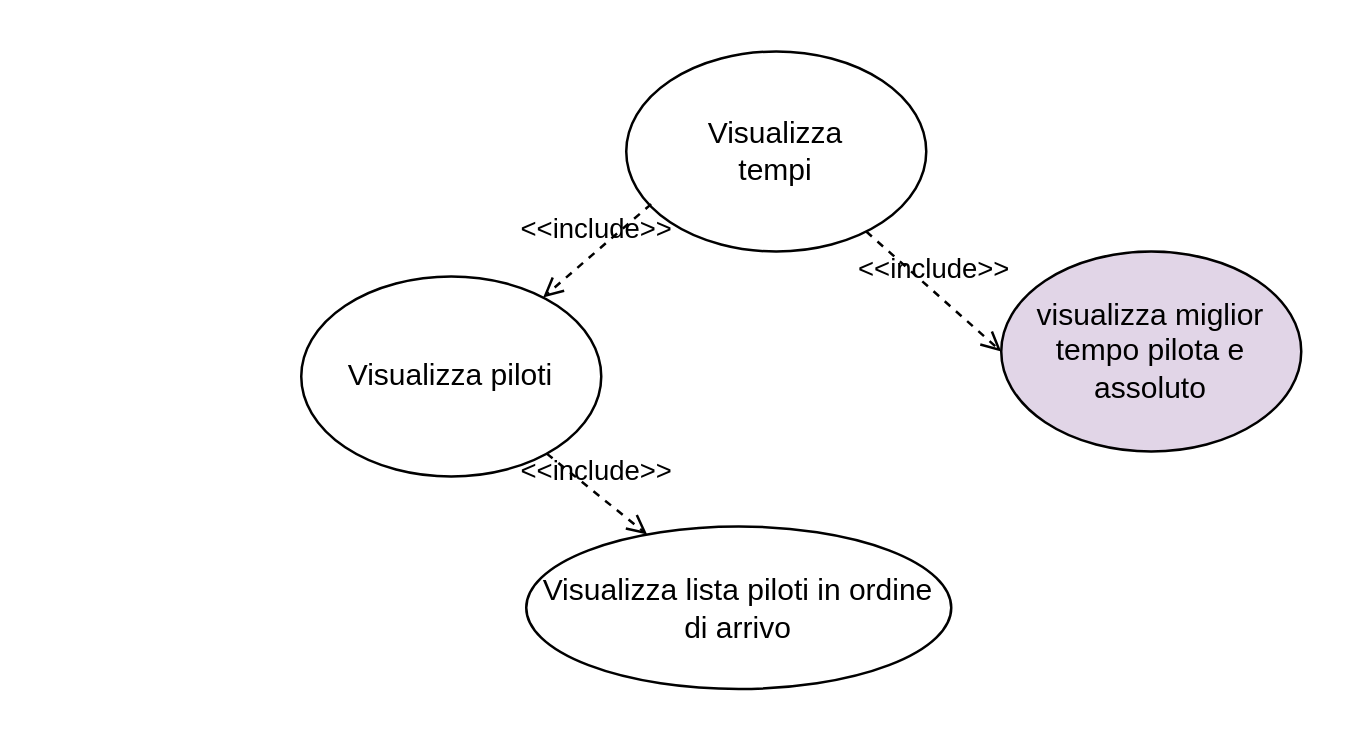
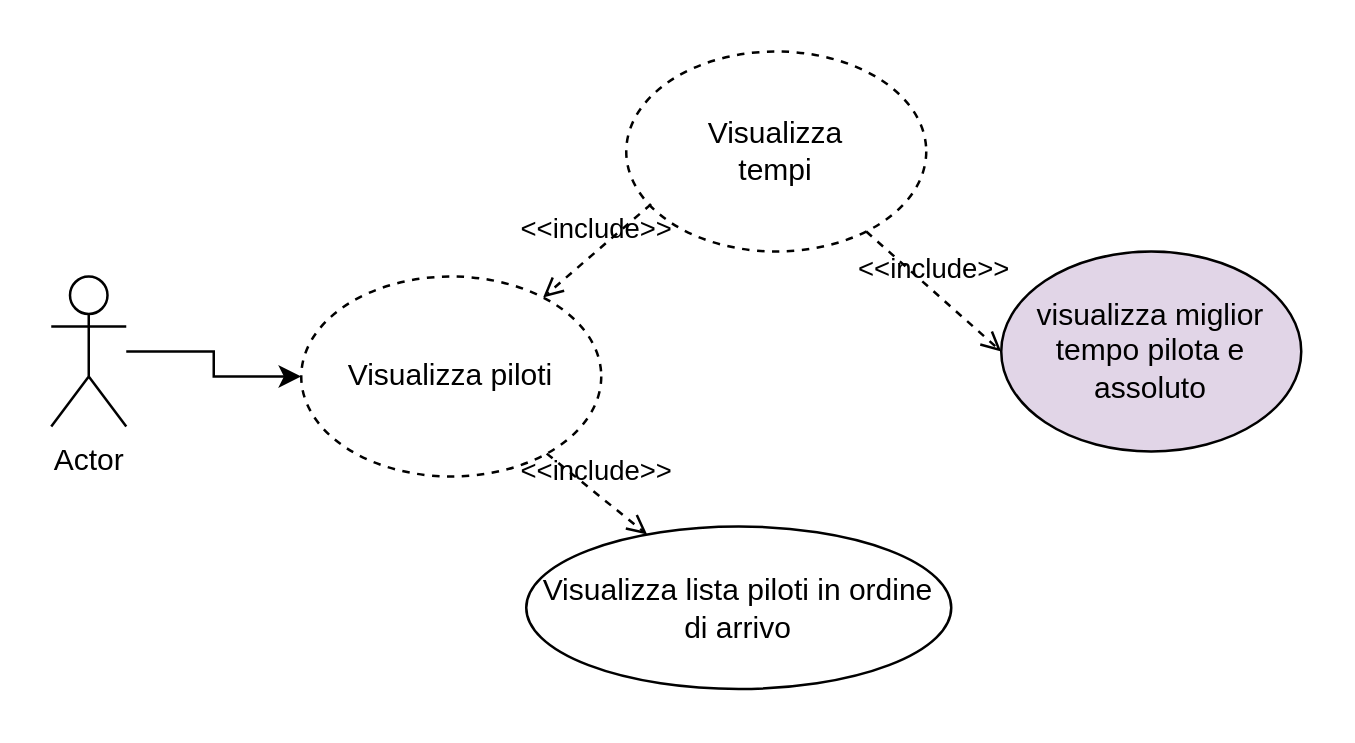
node "Visualizza tempi": style solid -> dashed
node "Actor": added
edge "Actor" -> "Visualizza piloti": added
node "Visualizza piloti": style solid -> dashed
